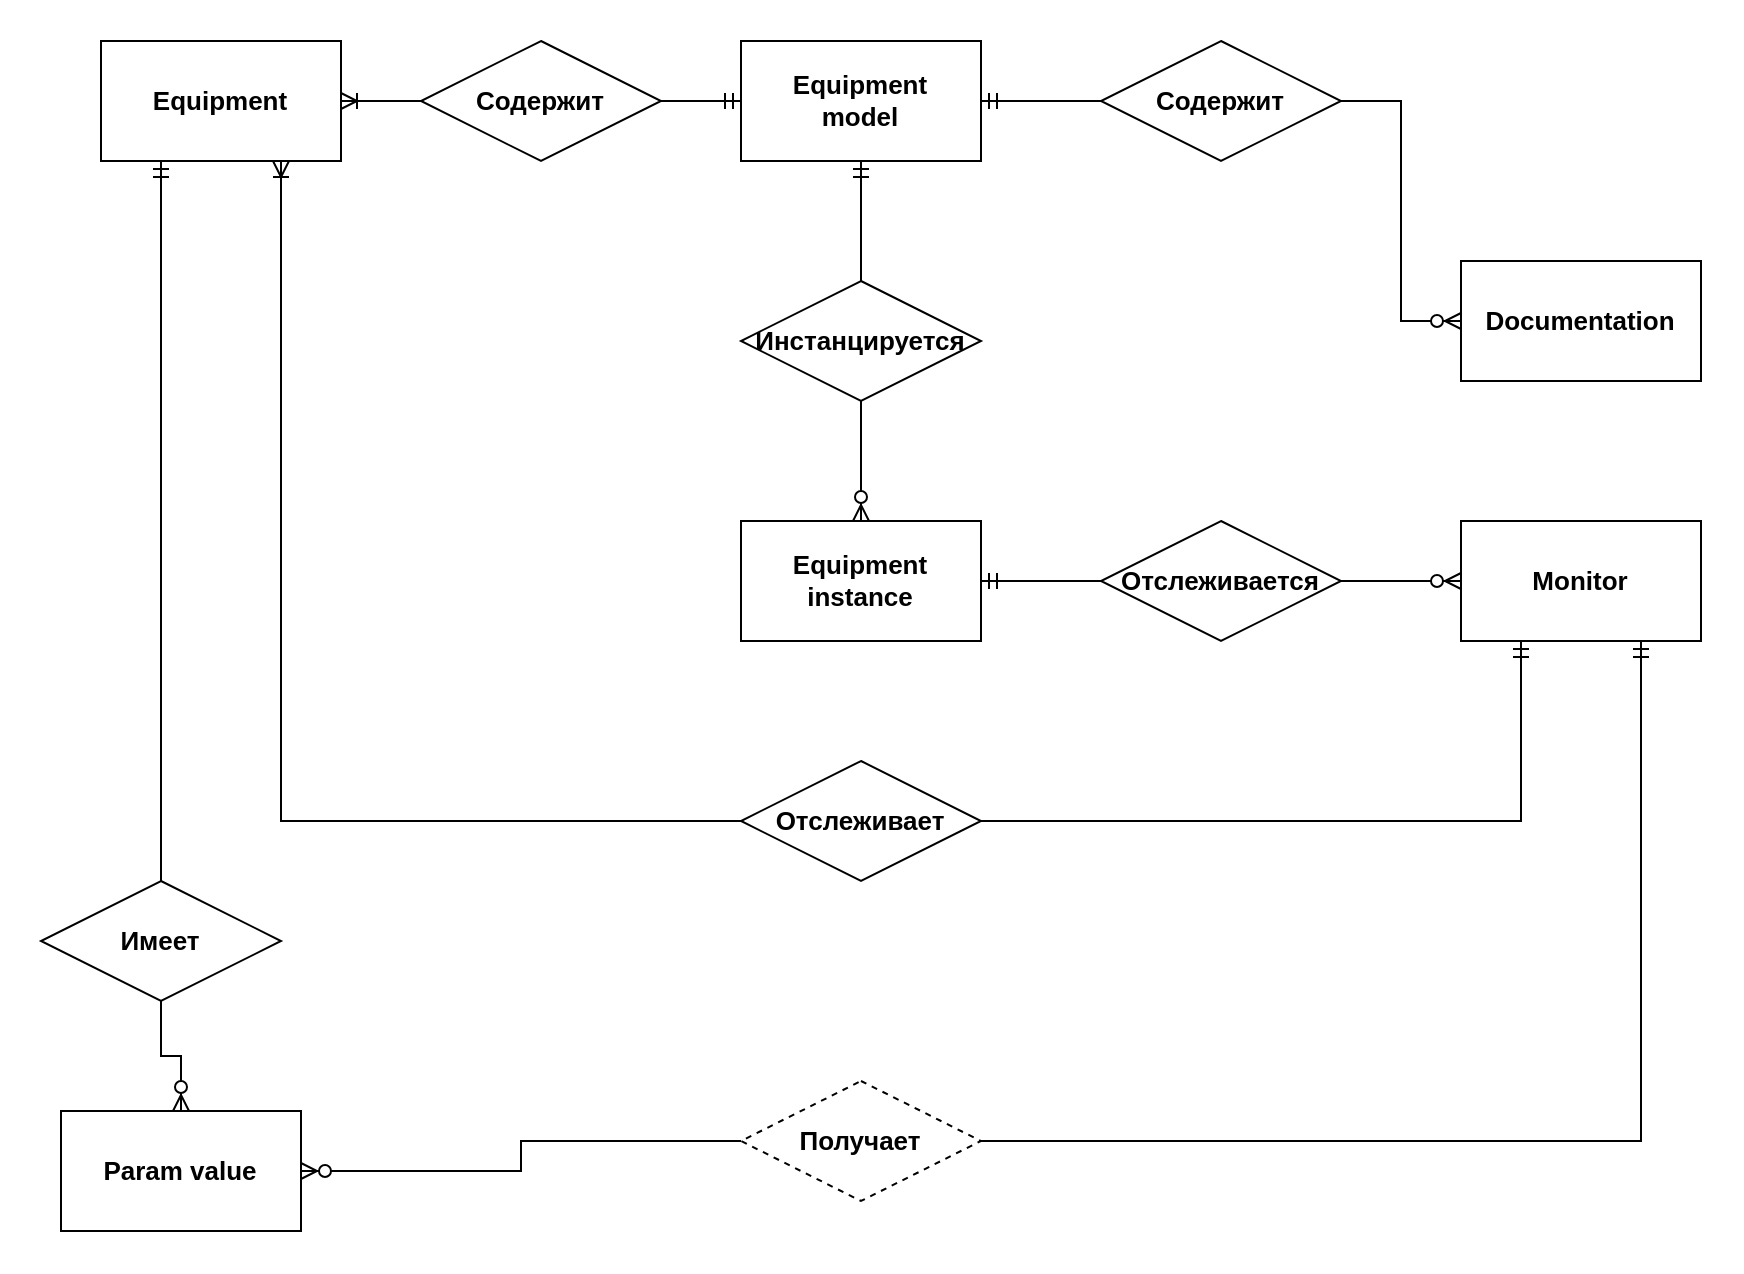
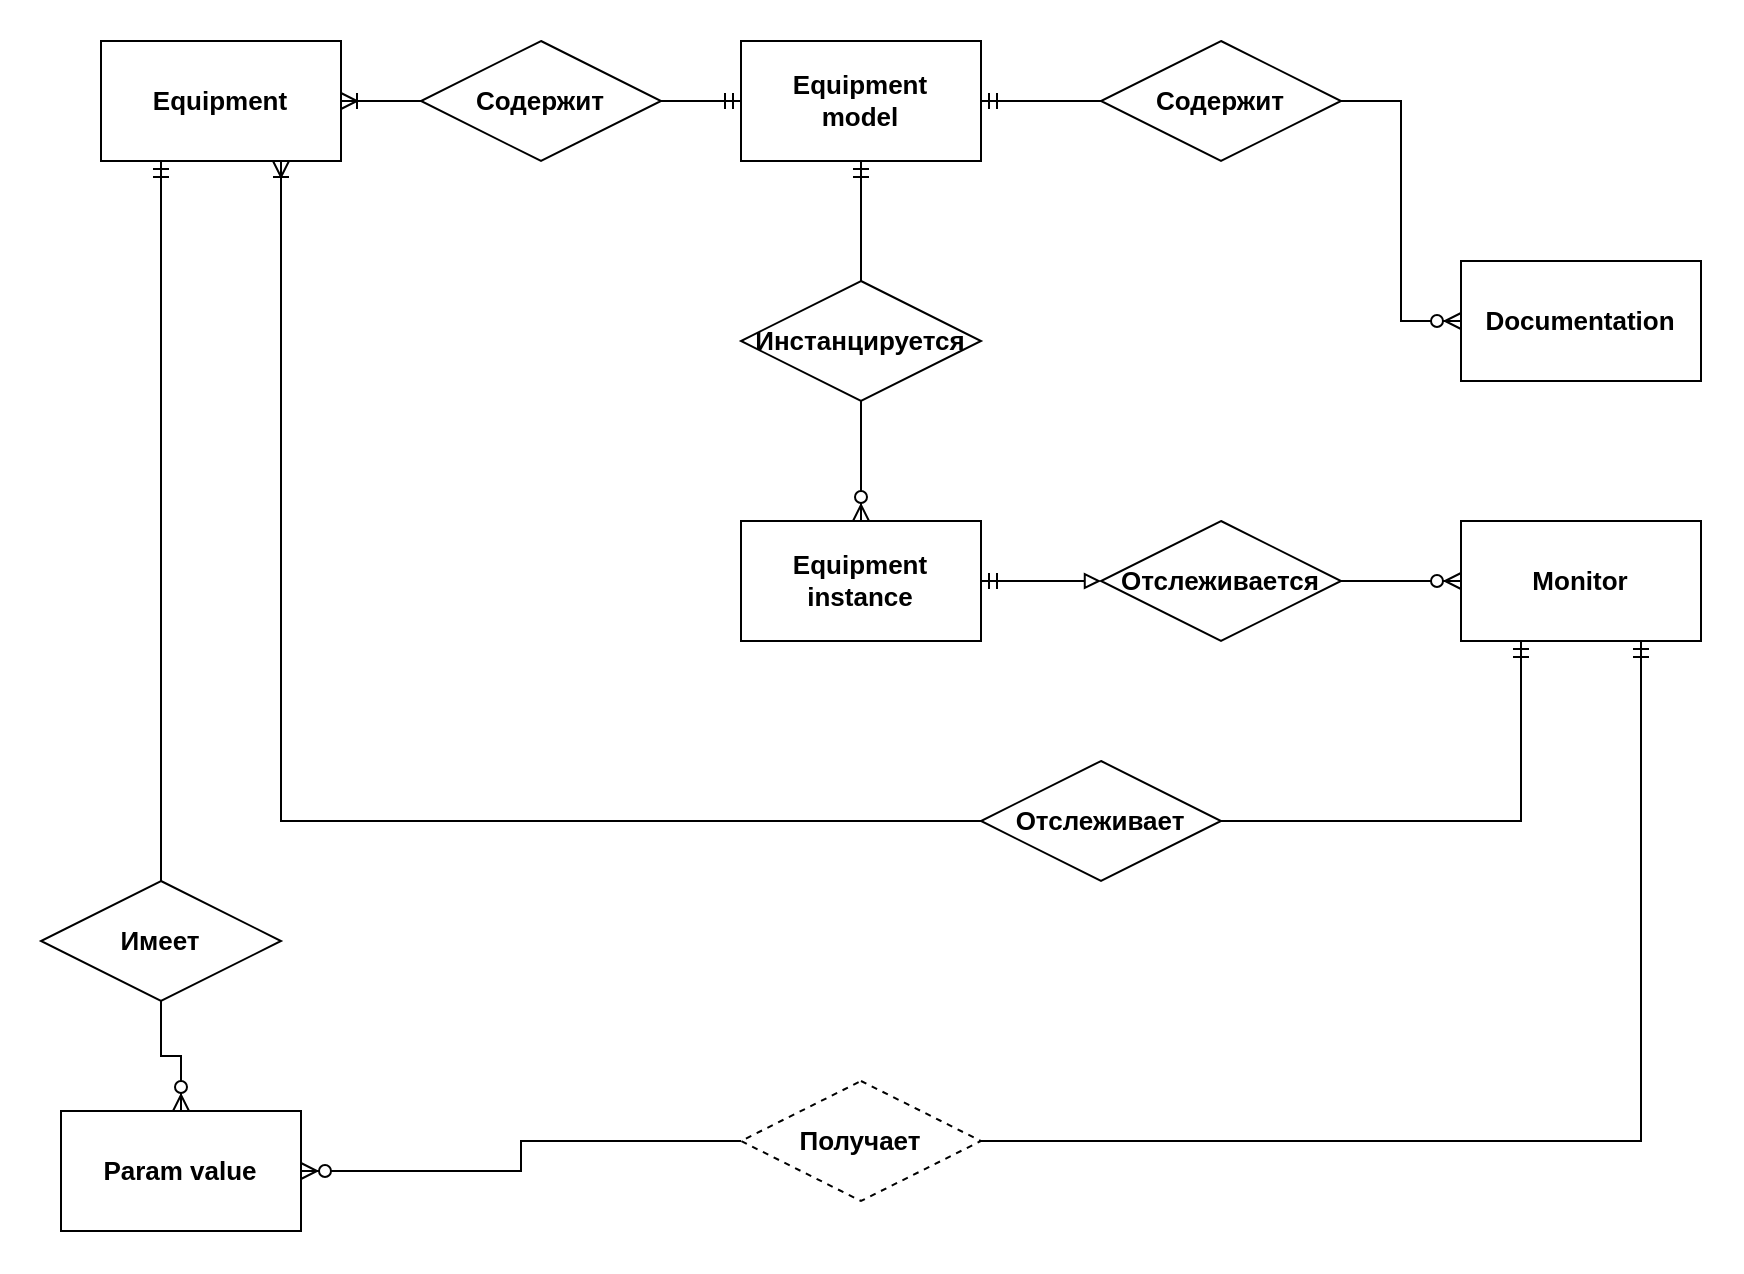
edge "Отслеживается" -> "Equipment instance": arrowhead none -> block
node "Отслеживает": moved (861, 821) -> (1101, 821)
